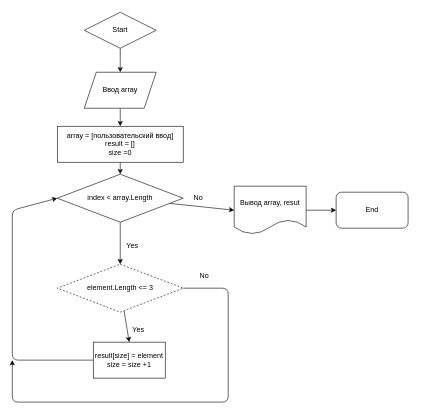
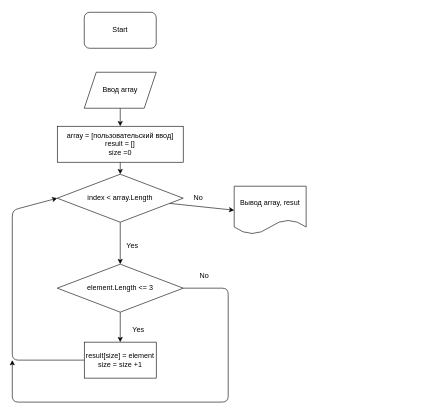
node "Start": shape diamond -> rounded rectangle
edge "Start" -> "Ввод array": removed
edge "Вывод array, resut" -> "End": removed
node "End": removed
node "element.Length <= 3": style dashed -> solid
node "result[size] = element size = size +1": moved (129, 360) -> (120, 360)
